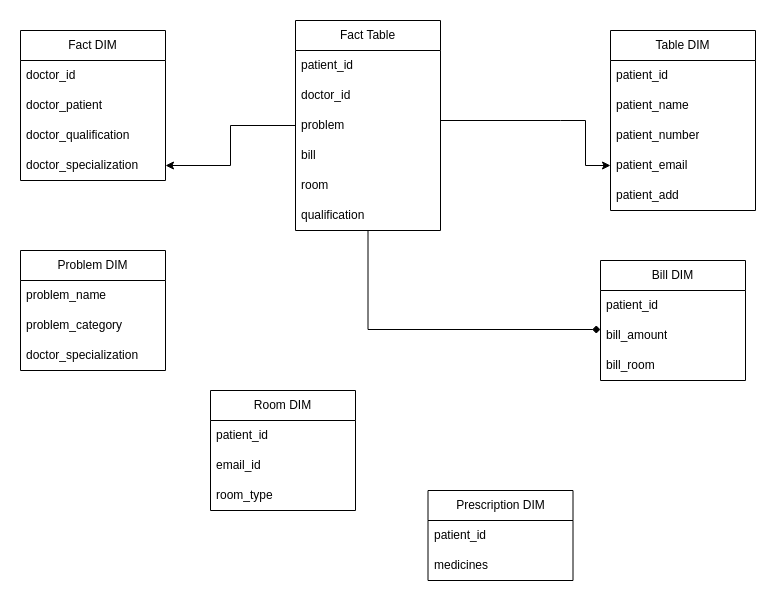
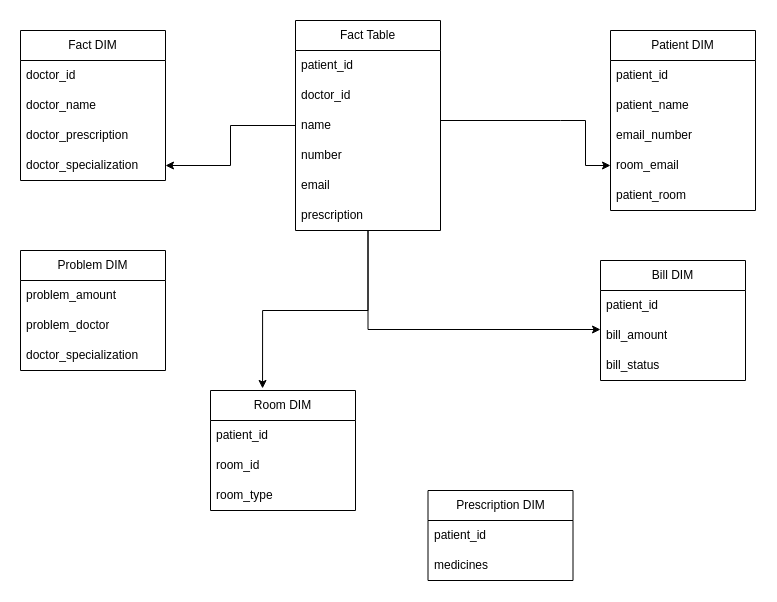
node "Table DIM": label "Table DIM" -> "Patient DIM"
node "doctor_patient": label "doctor_patient" -> "doctor_name"
node "problem": label "problem" -> "name"
node "doctor_qualification": label "doctor_qualification" -> "doctor_prescription"
node "patient_number": label "patient_number" -> "email_number"
node "bill": label "bill" -> "number"
node "patient_email": label "patient_email" -> "room_email"
node "room": label "room" -> "email"
node "patient_add": label "patient_add" -> "patient_room"
node "qualification": label "qualification" -> "prescription"
node "problem_name": label "problem_name" -> "problem_amount"
edge "Fact Table" -> "Room DIM": added
node "problem_category": label "problem_category" -> "problem_doctor"
edge "Fact Table" -> "bill_amount": arrowhead diamond -> classic
node "bill_room": label "bill_room" -> "bill_status"
node "email_id": label "email_id" -> "room_id"
